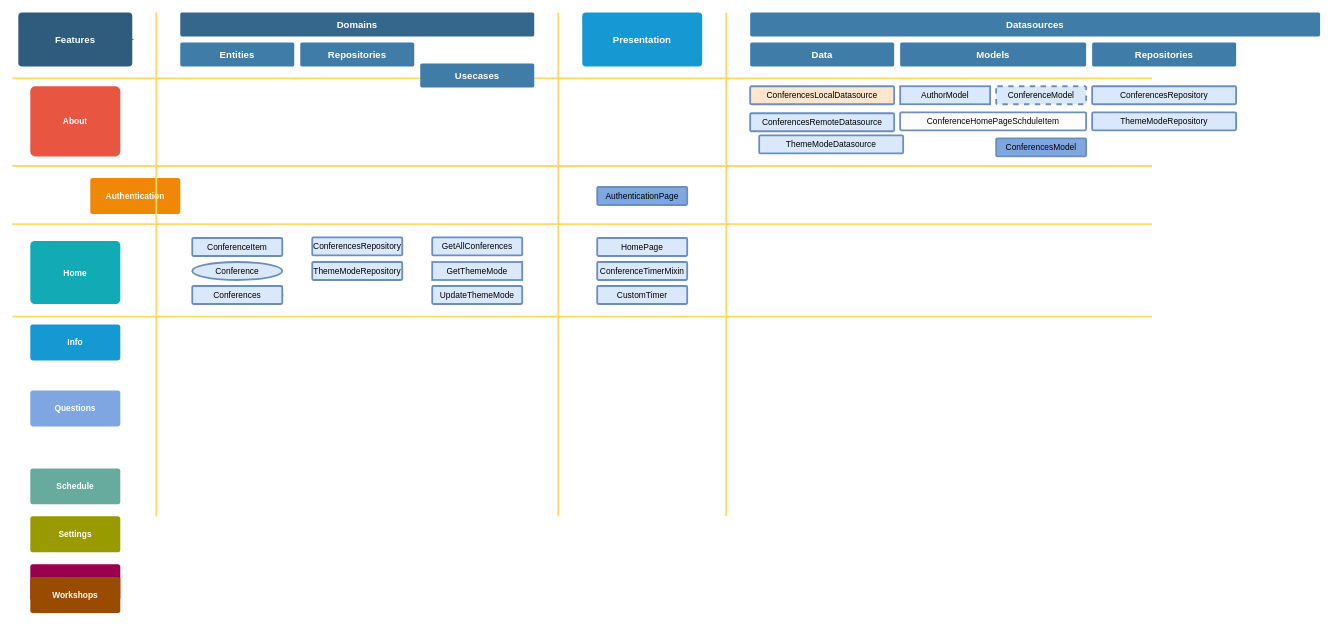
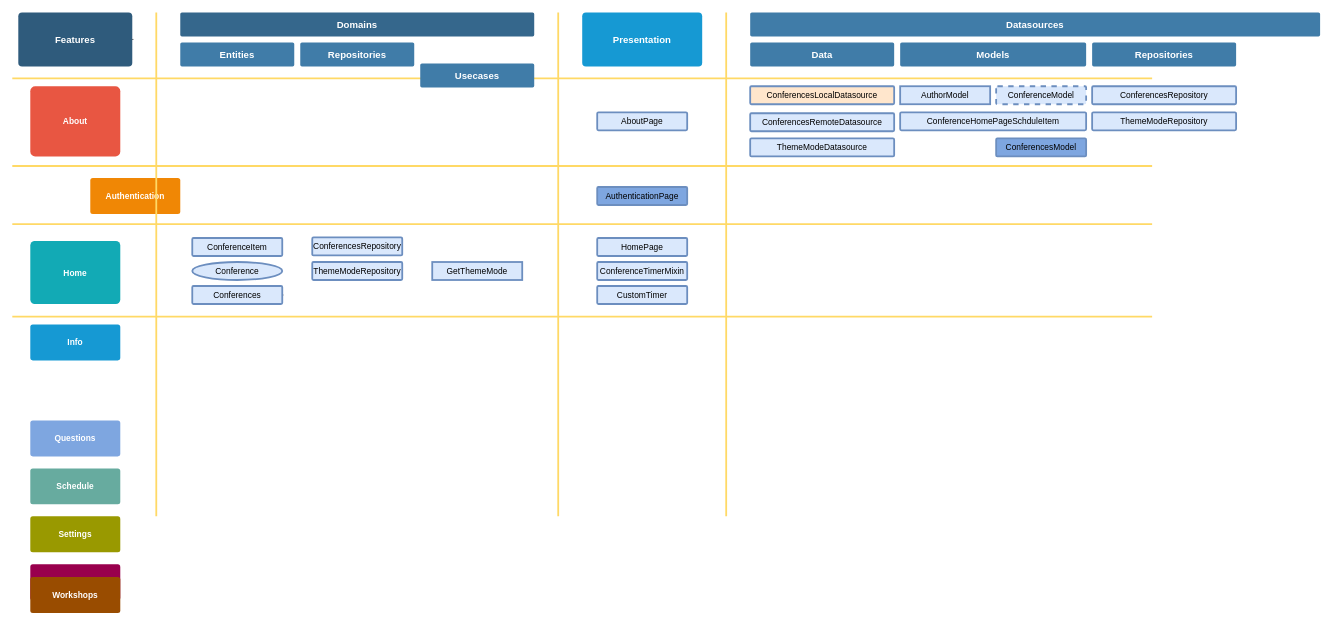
node "AboutPage": added
node "ConferenceHomePageSchduleItem": fillcolor #ffffff -> #dae8fc
node "ThemeModeDatasource": moved (831, 144) -> (822, 147)
node "GetAllConferences": removed
node "UpdateThemeMode": removed
node "Questions": moved (75, 408) -> (75, 438)
